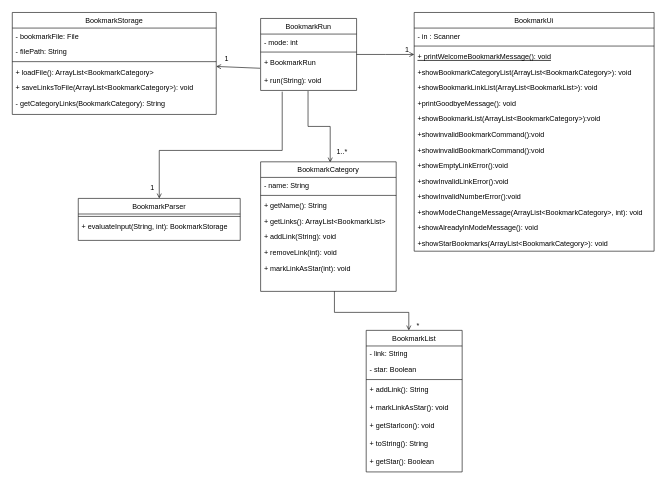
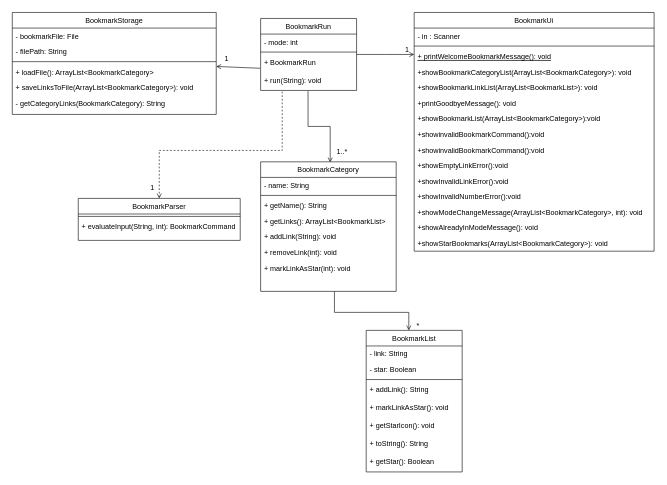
edge "+ run(String): void" -> "BookmarkParser": style solid -> dashed
node "+ evaluateInput(String, int): BookmarkStorage": label "+ evaluateInput(String, int): BookmarkStorage" -> "+ evaluateInput(String, int): BookmarkCommand"
